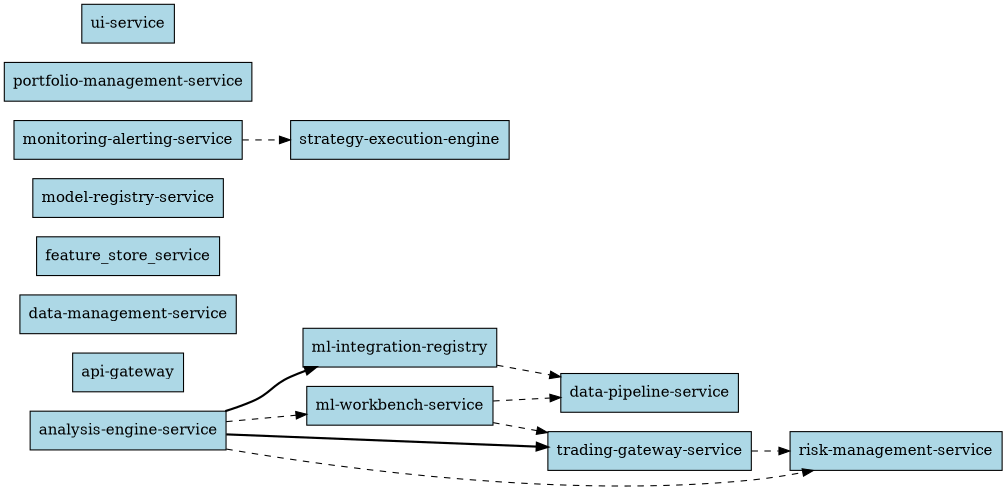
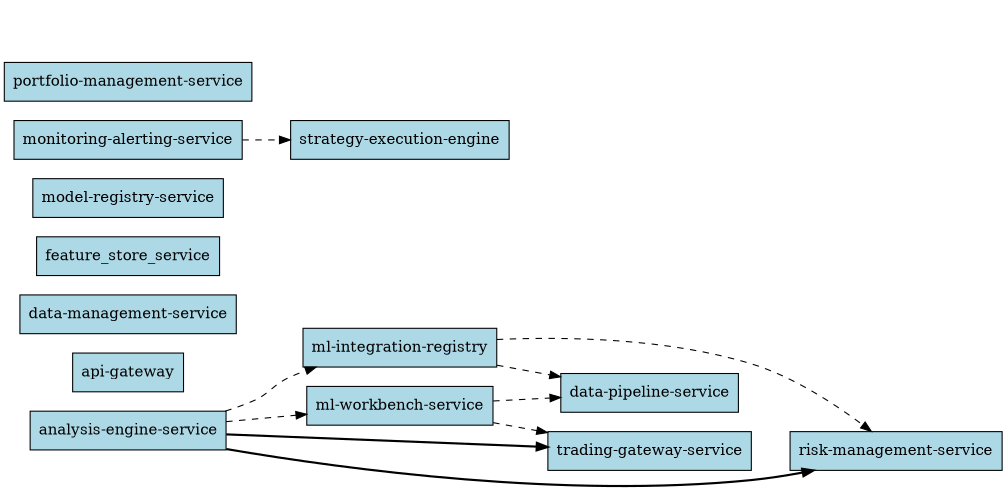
node "ui-service": removed
edge "analysis-engine-service" -> "ml-integration-registry": style bold -> dashed
edge "trading-gateway-service" -> "risk-management-service": now "ml-integration-registry" -> "risk-management-service"
edge "analysis-engine-service" -> "risk-management-service": style dashed -> bold
